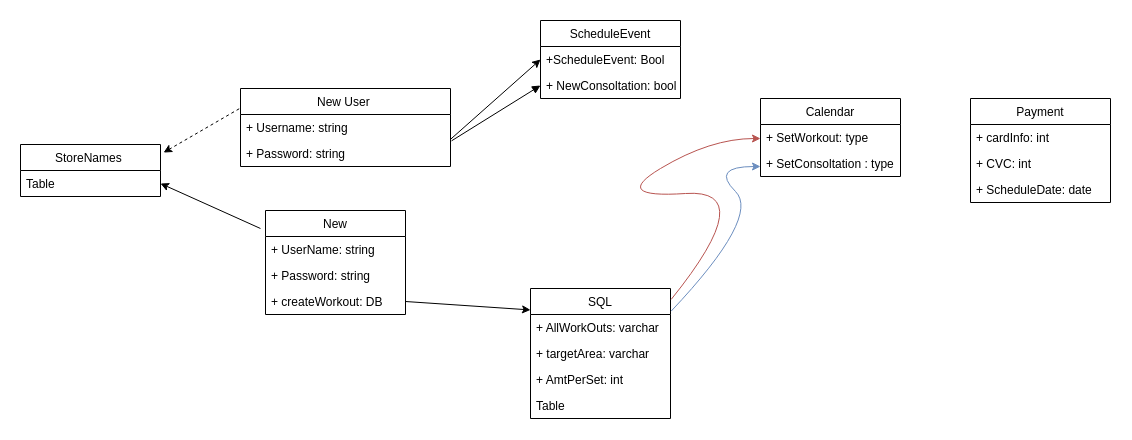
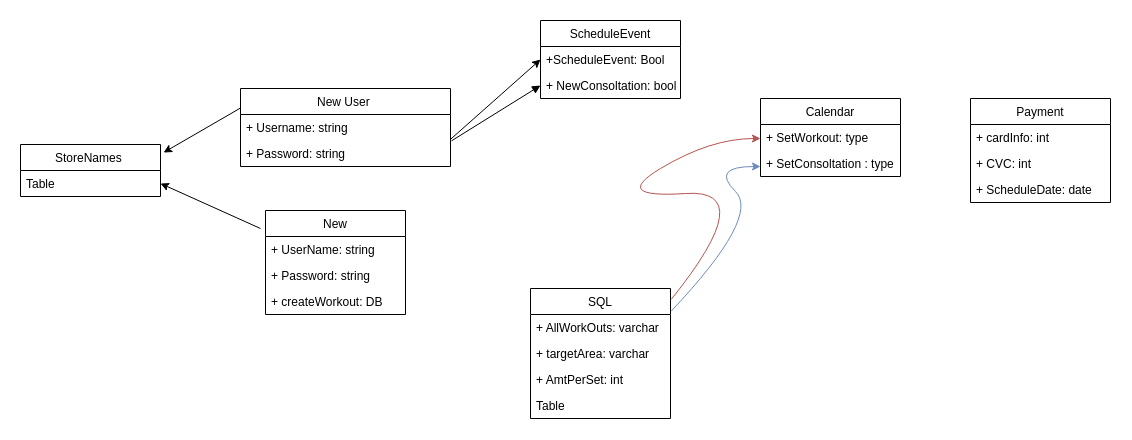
edge "New User" -> "StoreNames": style dashed -> solid
edge "+ createWorkout: DB" -> "SQL": removed
